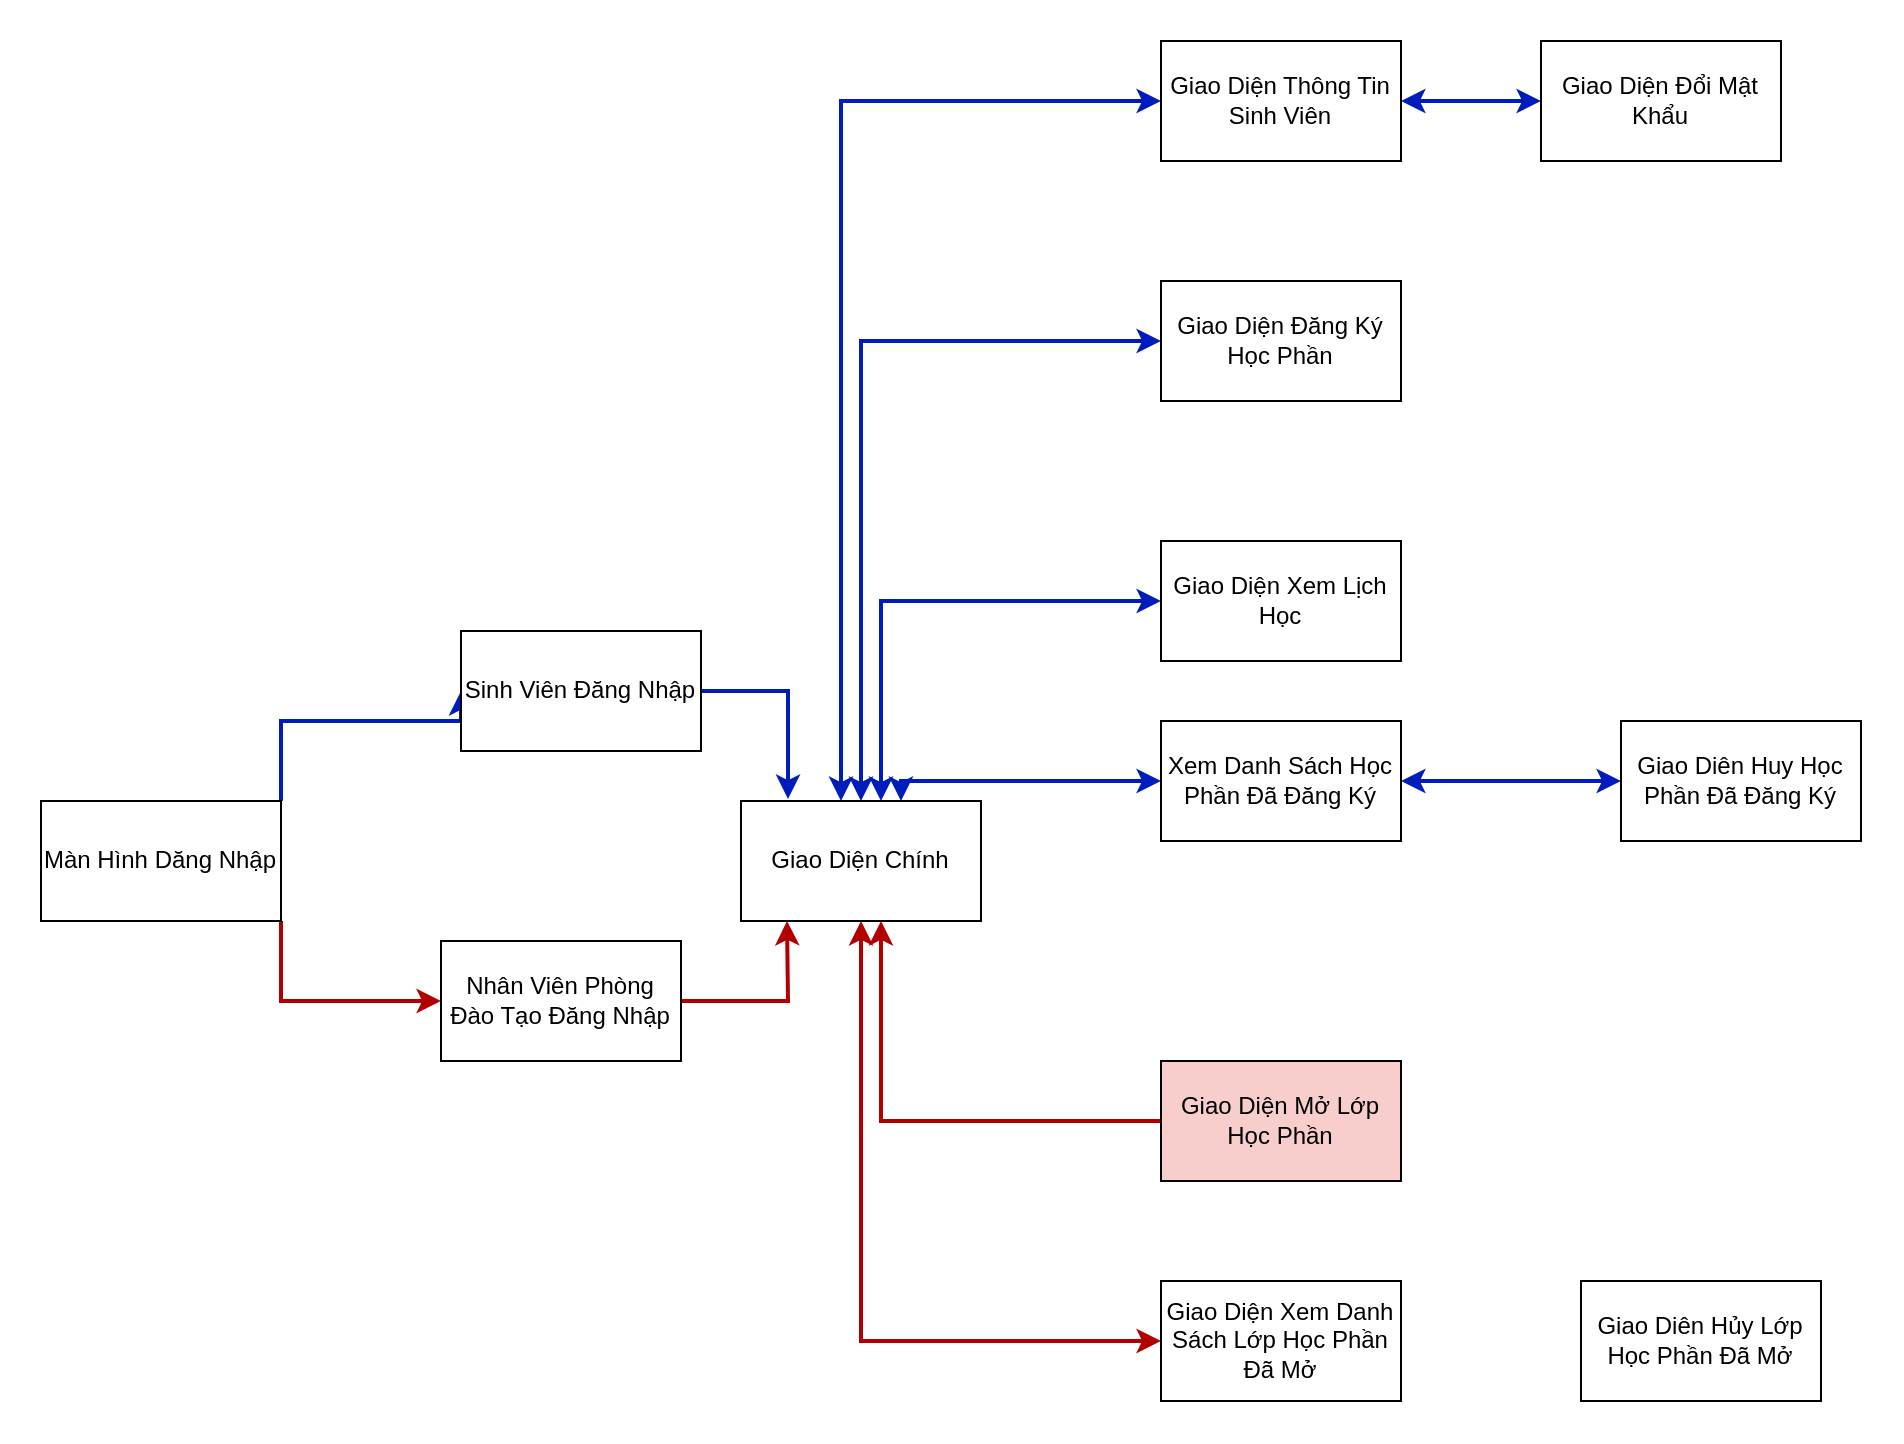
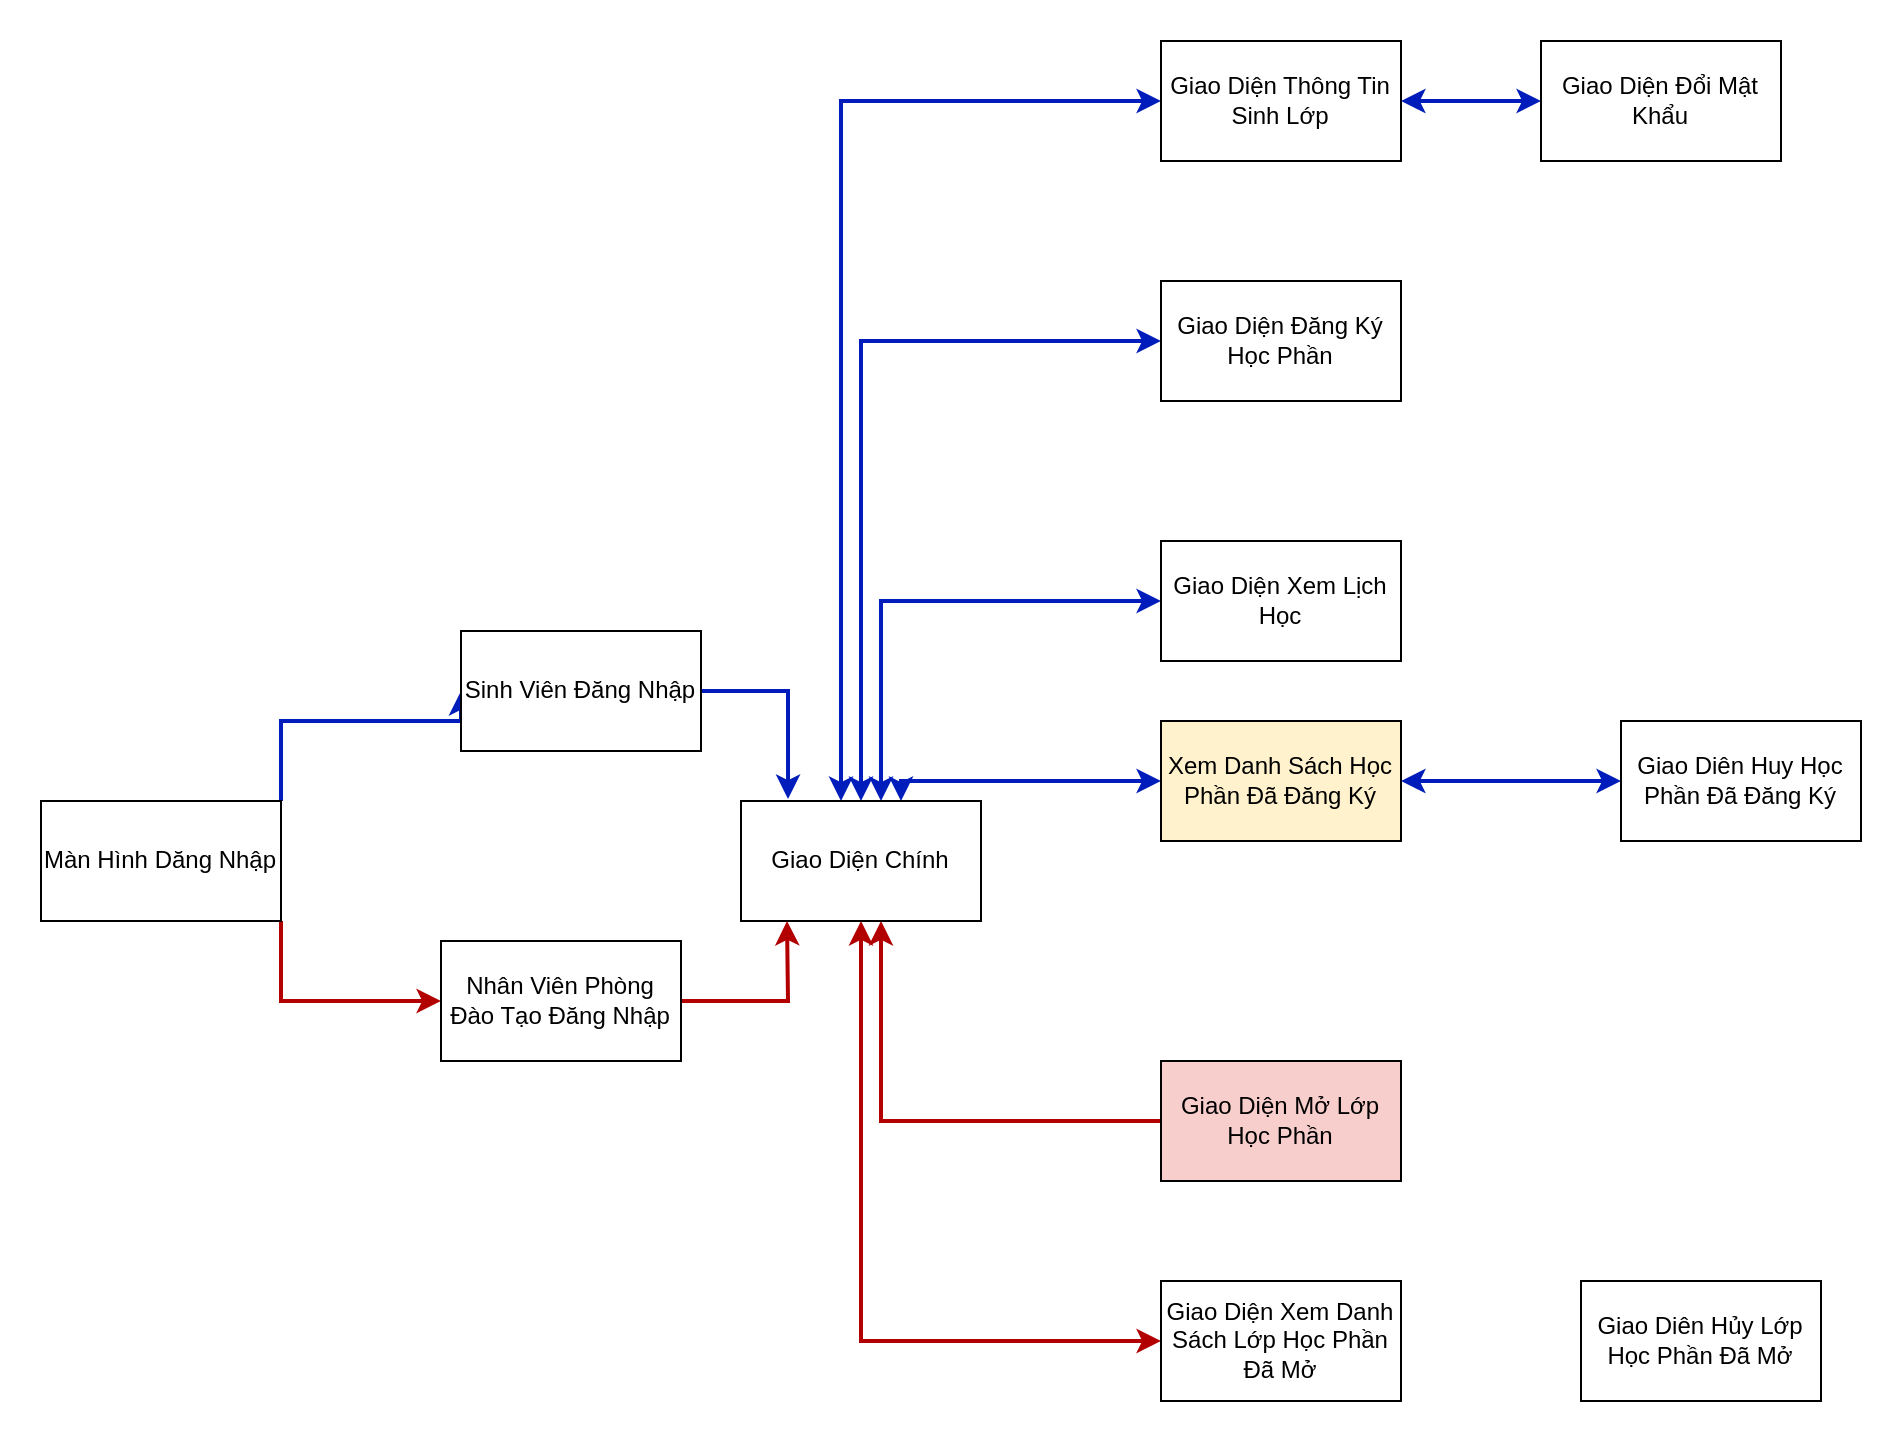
node "Giao Diện Thông Tin Sinh Viên": label "Giao Diện Thông Tin Sinh Viên" -> "Giao Diện Thông Tin Sinh Lớp"
node "Xem Danh Sách Học Phần Đã Đăng Ký": fillcolor #ffffff -> #fff2cc
